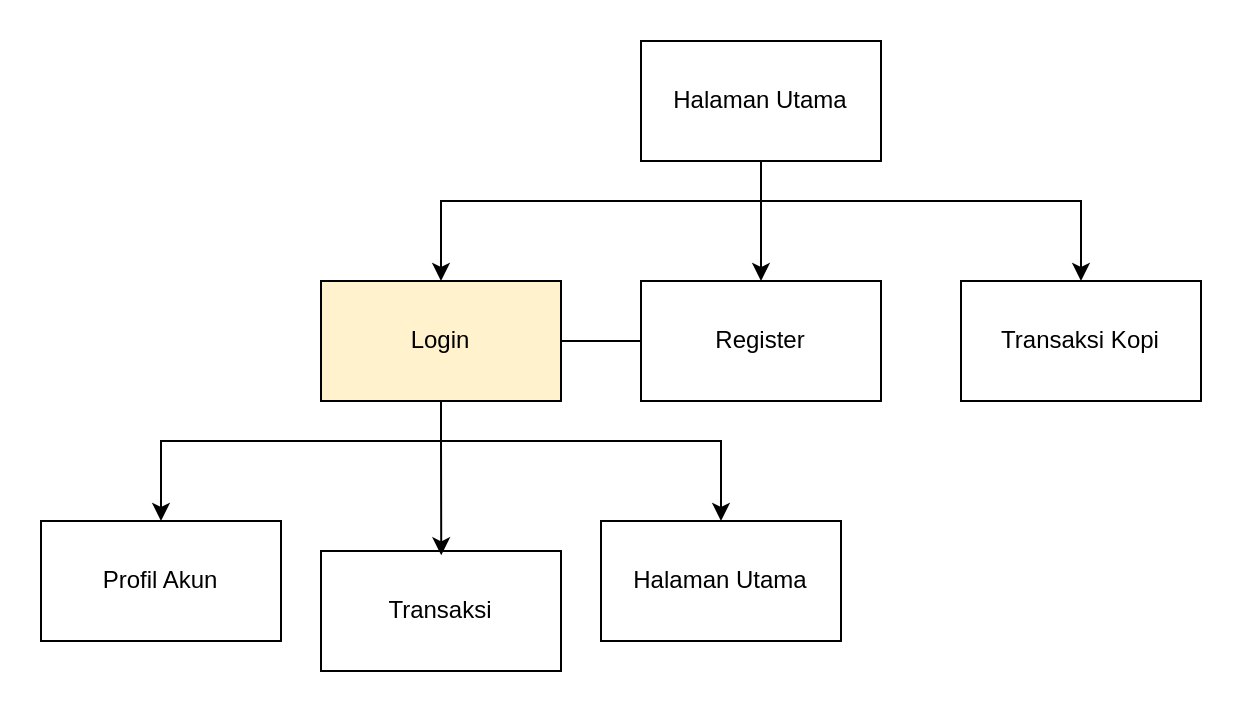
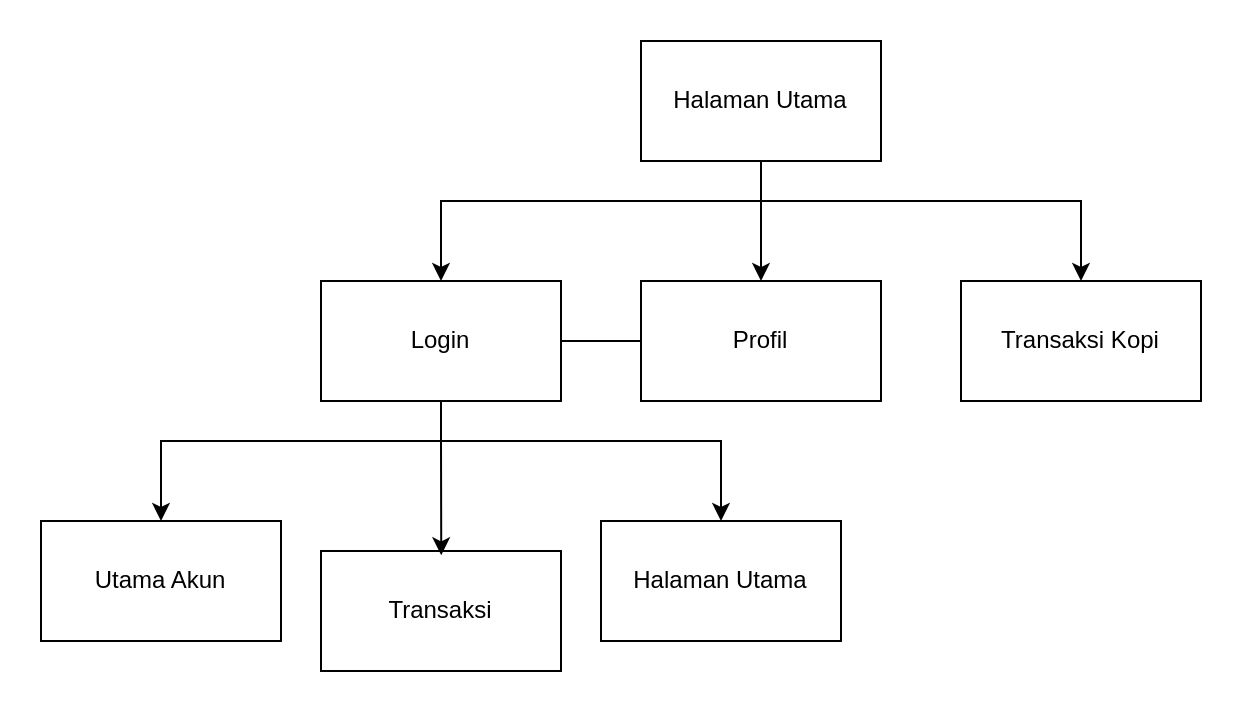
node "Login": fillcolor #fff2cc -> #ffffff
node "Register": label "Register" -> "Profil"
node "Profil Akun": label "Profil Akun" -> "Utama Akun"
